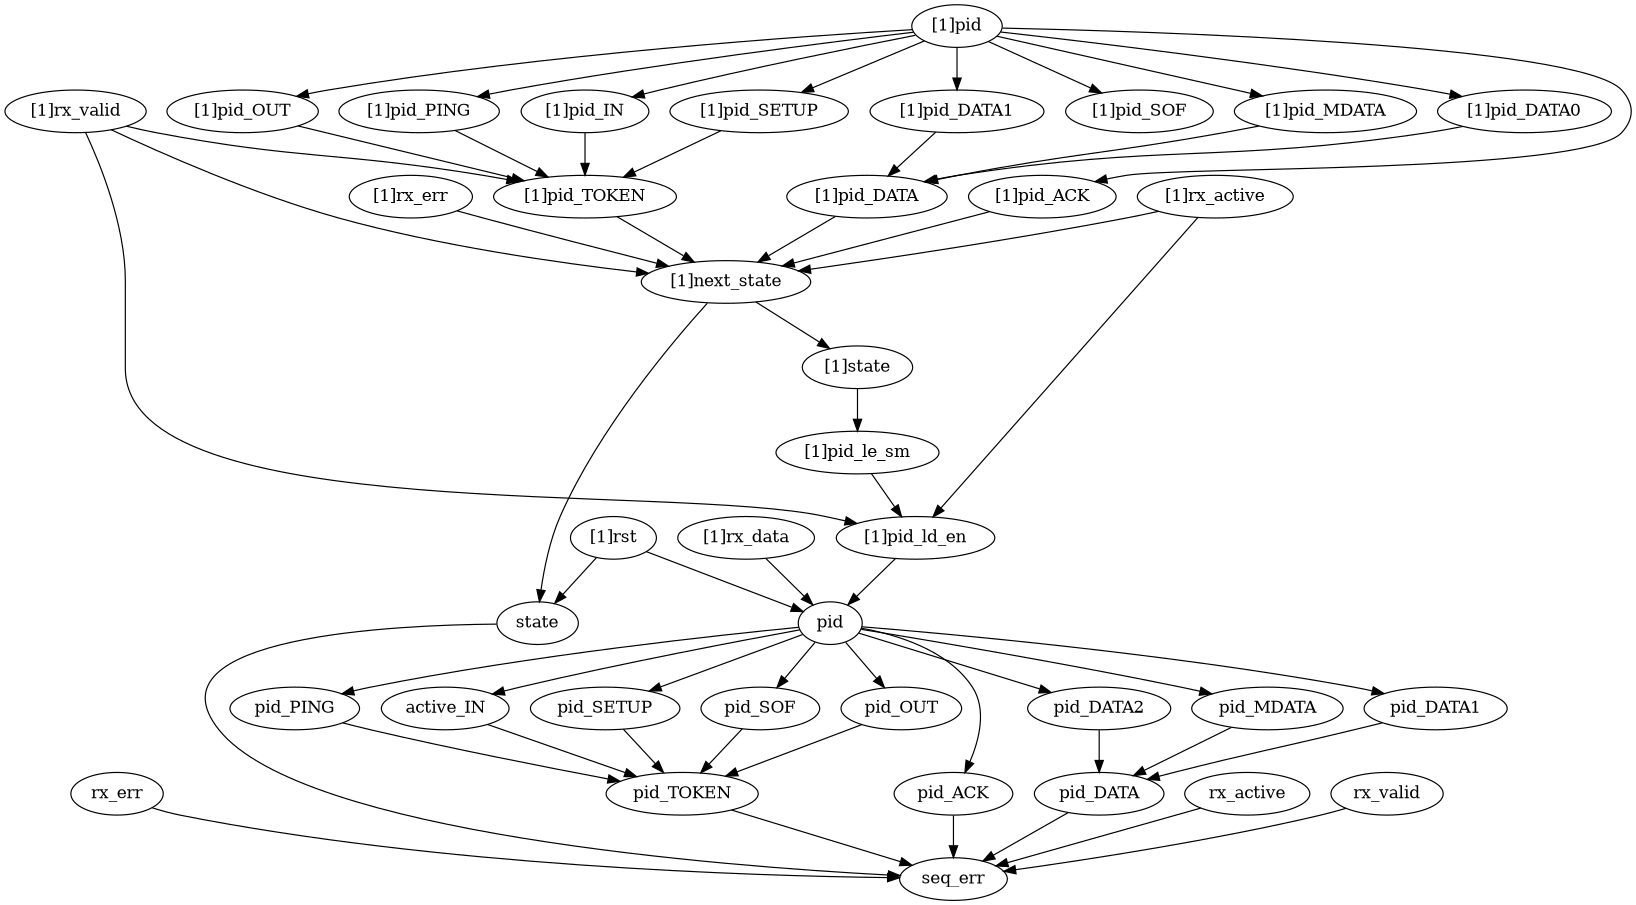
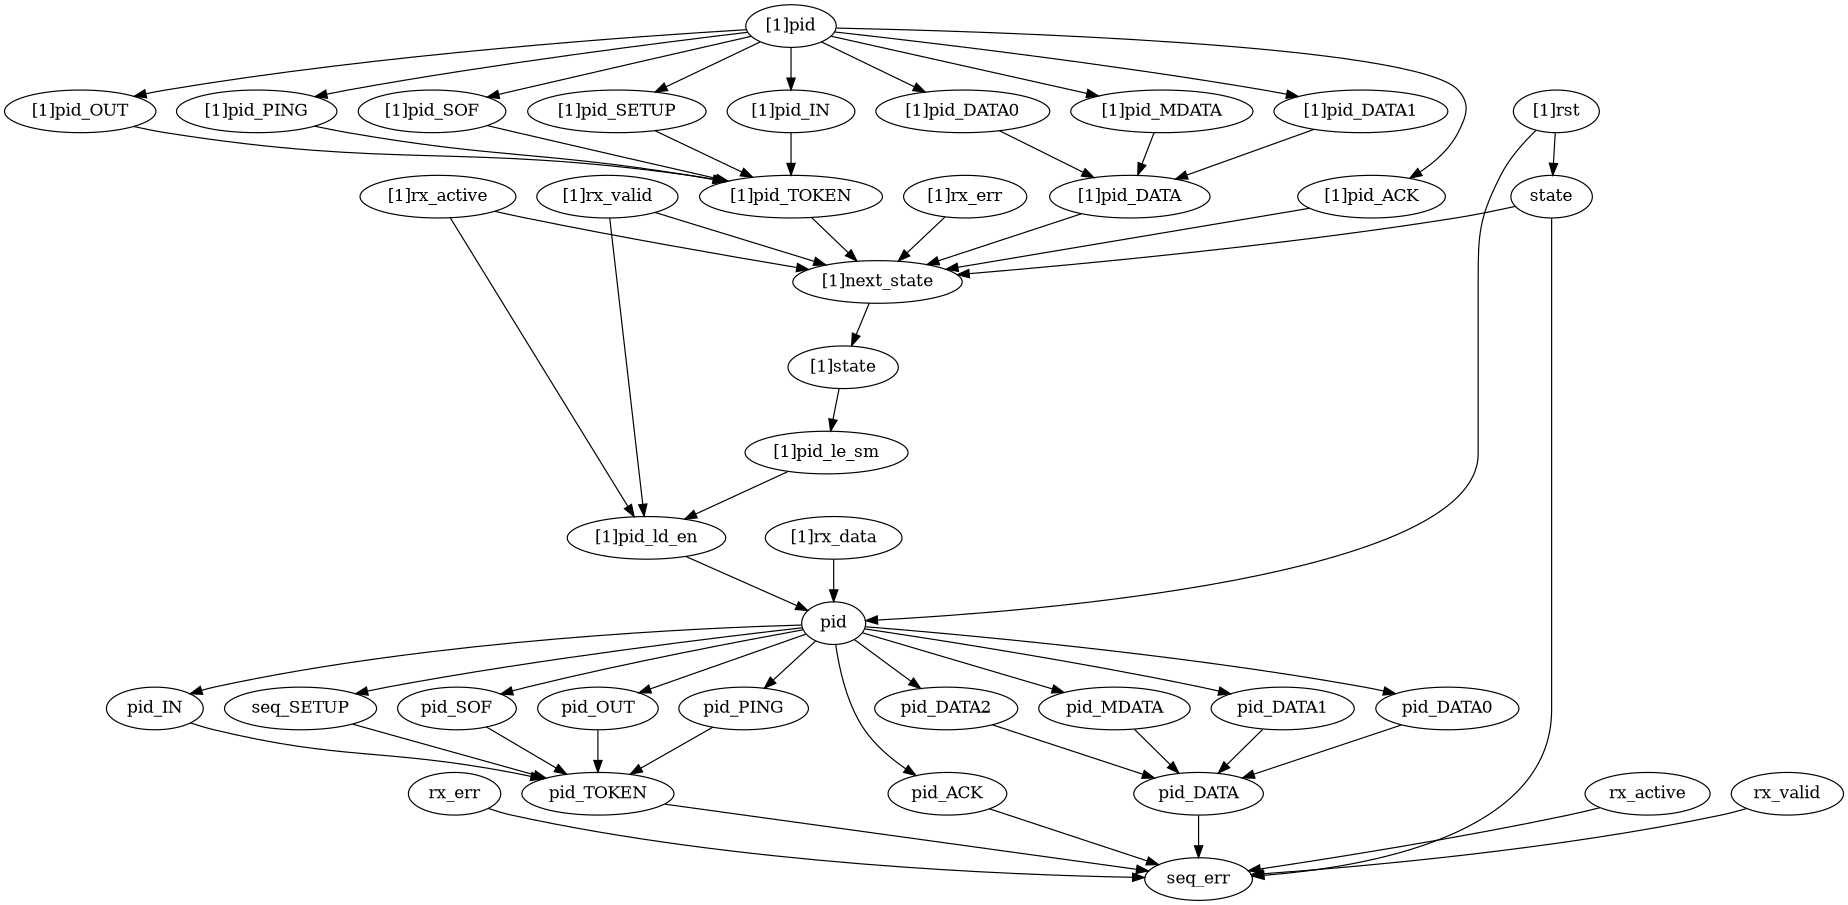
edge "[1]rx_valid" -> "[1]pid_TOKEN": now "[1]pid_SOF" -> "[1]pid_TOKEN"
edge "[1]next_state" -> "state": reversed
node "active_IN": label "active_IN" -> "pid_IN"
node "pid_SETUP": label "pid_SETUP" -> "seq_SETUP"
node "pid_DATA0": added
